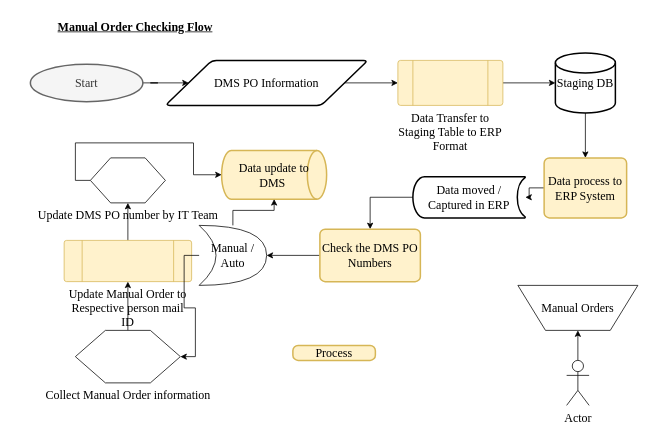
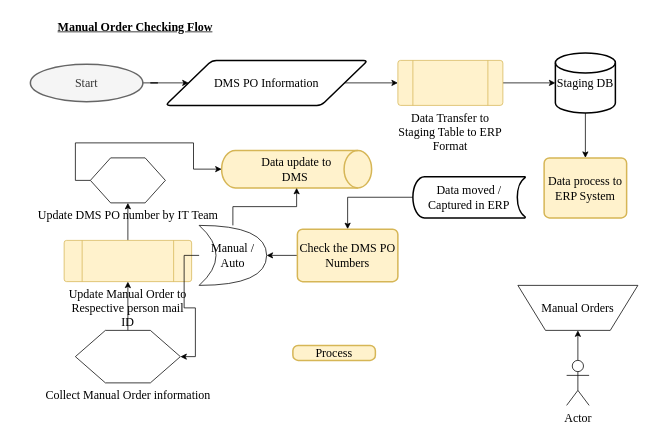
node "Data update to DMS": size 105x49 -> 150x38
edge "Data process to ERP System" -> "Data moved / Captured in ERP": removed
node "Check the DMS PO Numbers": moved (370, 255) -> (348, 255)
